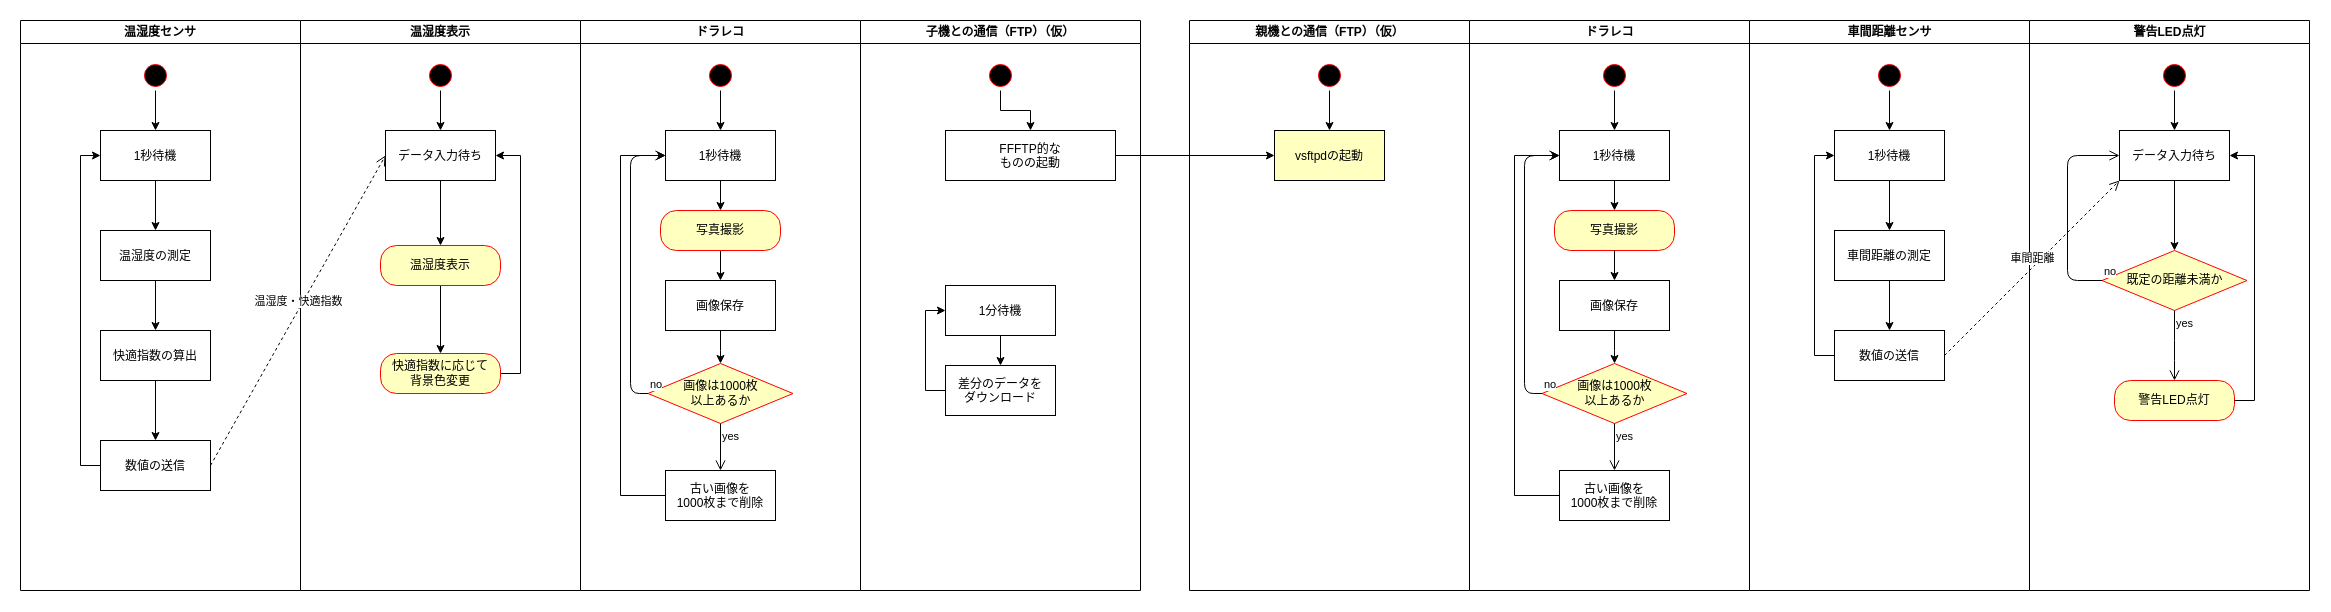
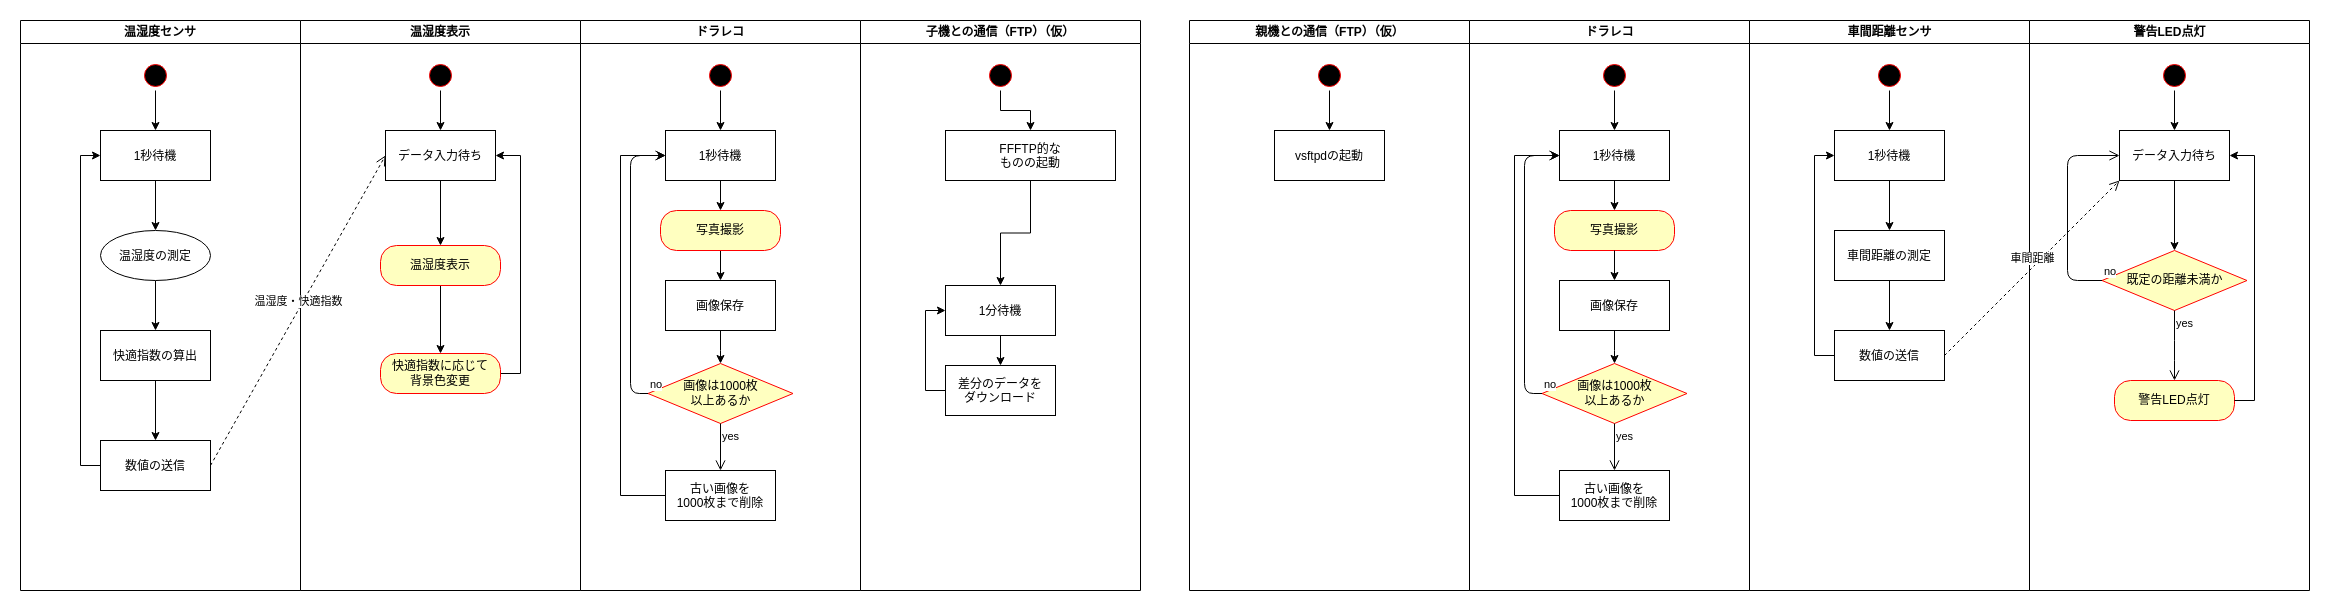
edge "FFFTP的な ものの起動" -> "vsftpdの起動": now "FFFTP的な ものの起動" -> "1分待機"
node "vsftpdの起動": fillcolor #ffffc0 -> #ffffff
node "温湿度の測定": shape rectangle -> ellipse
